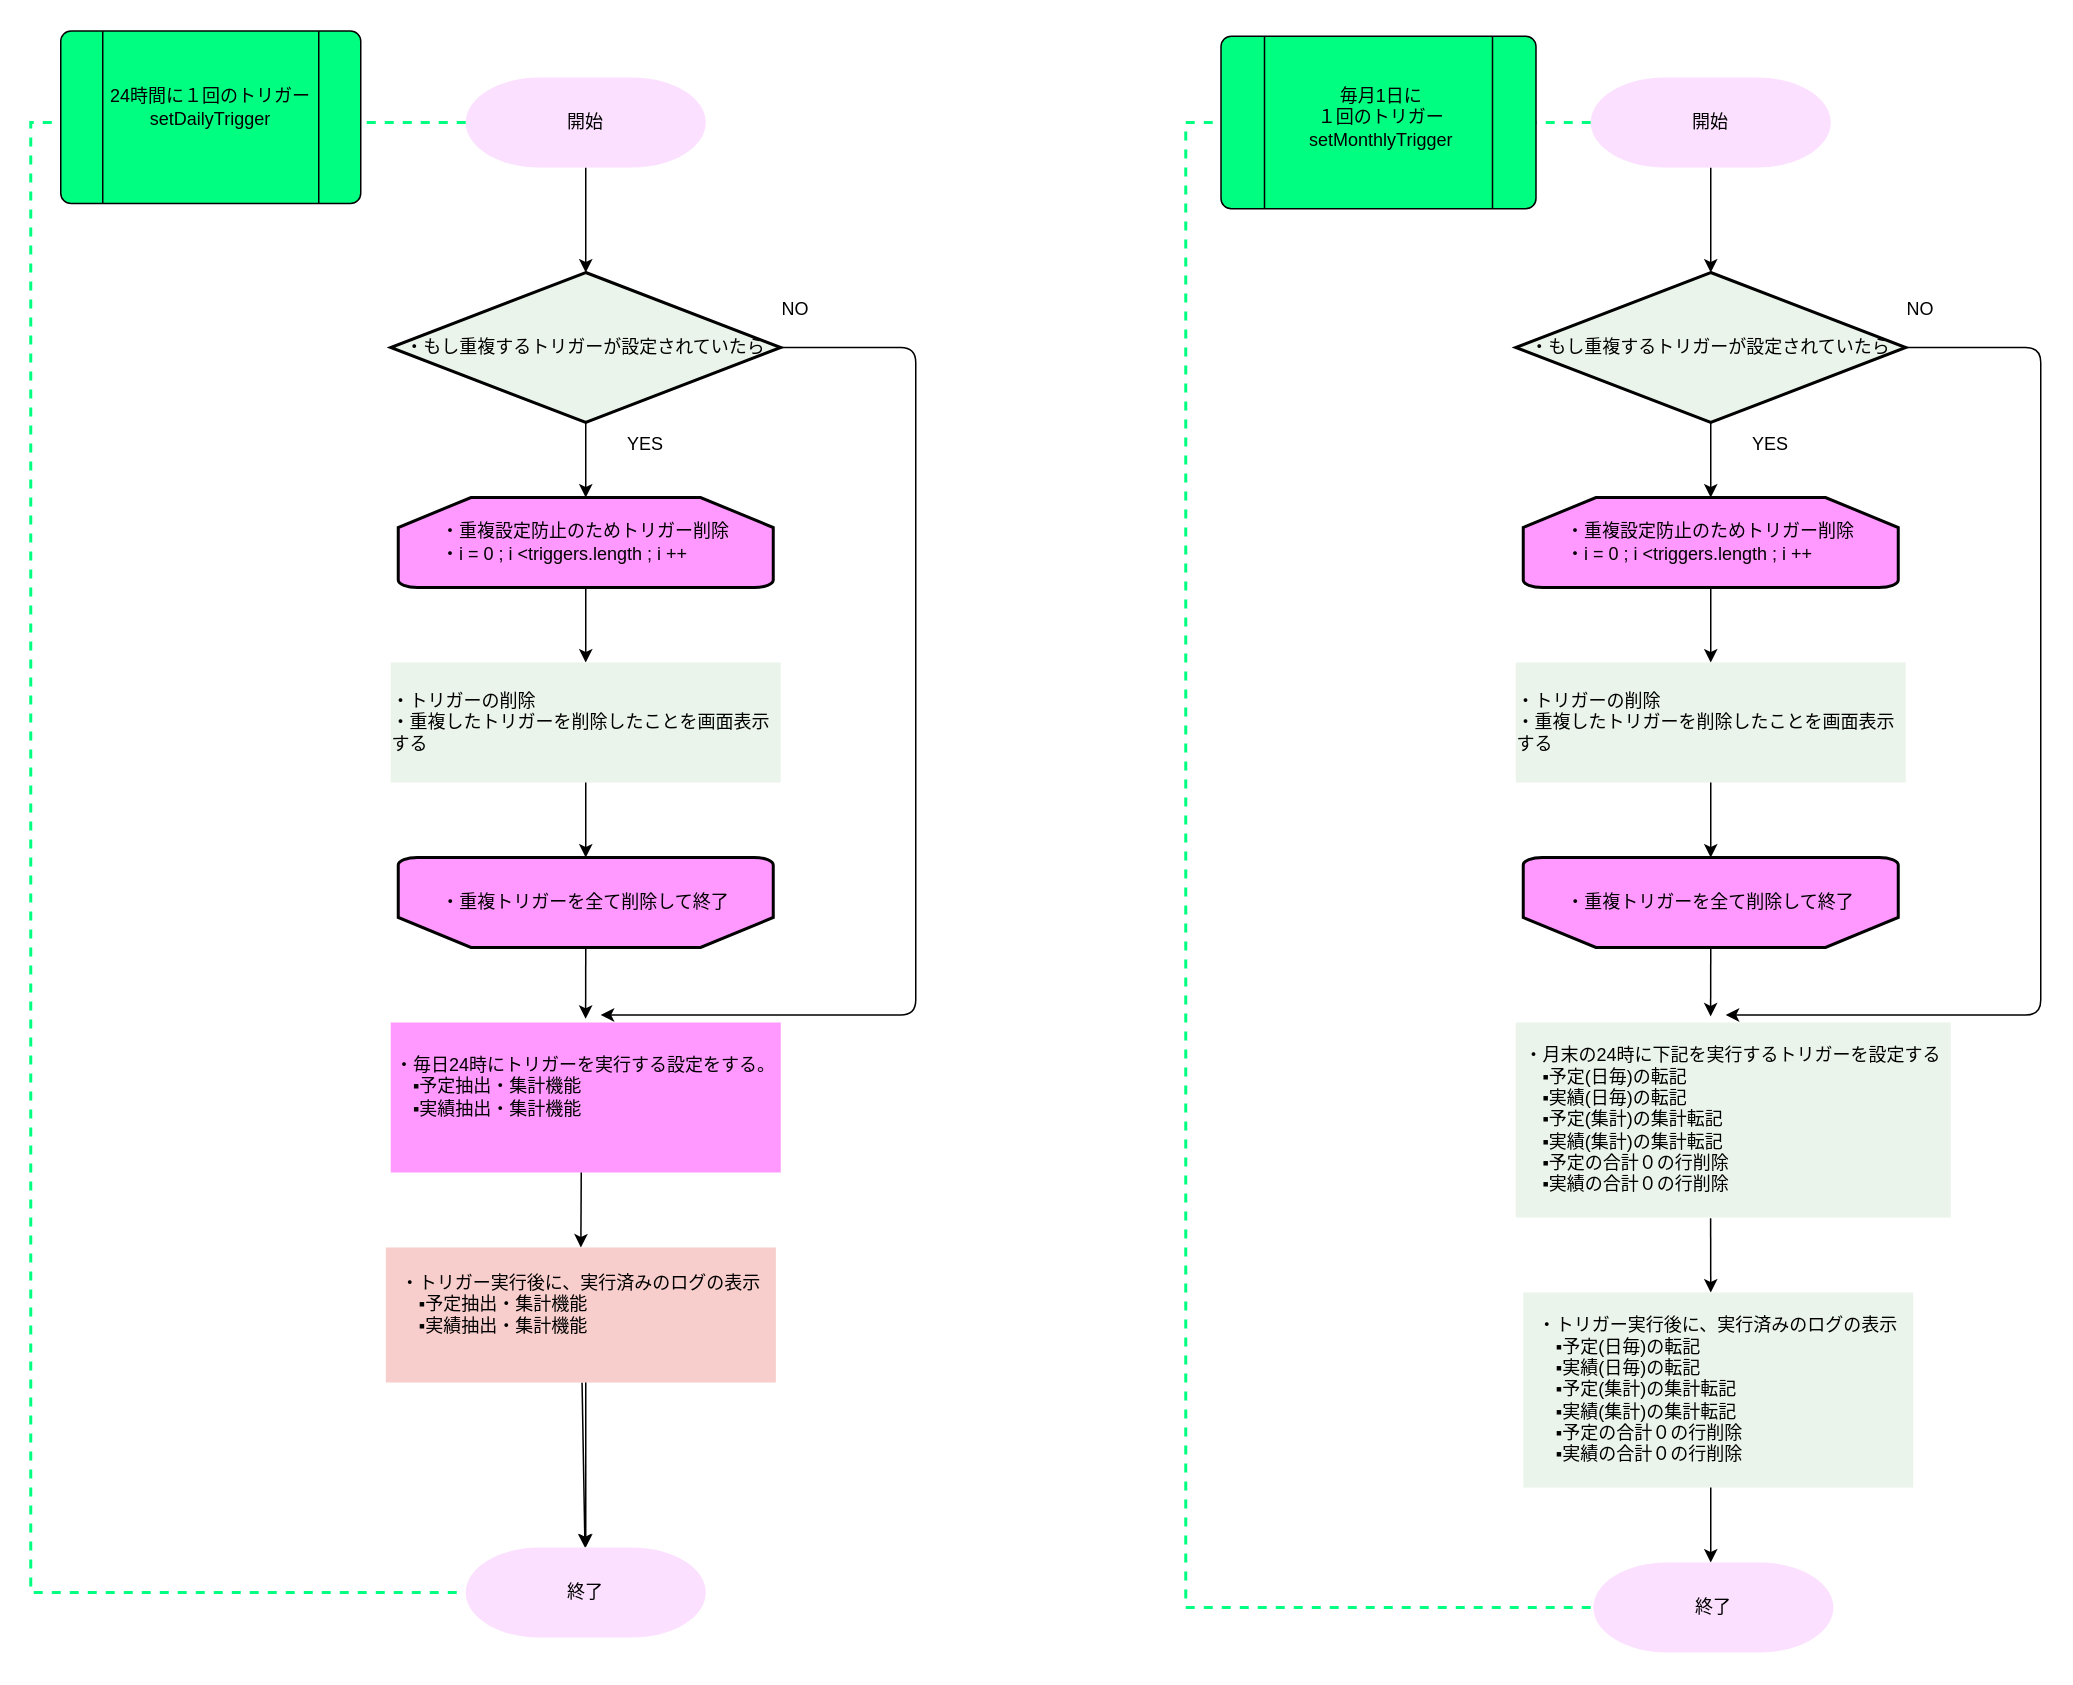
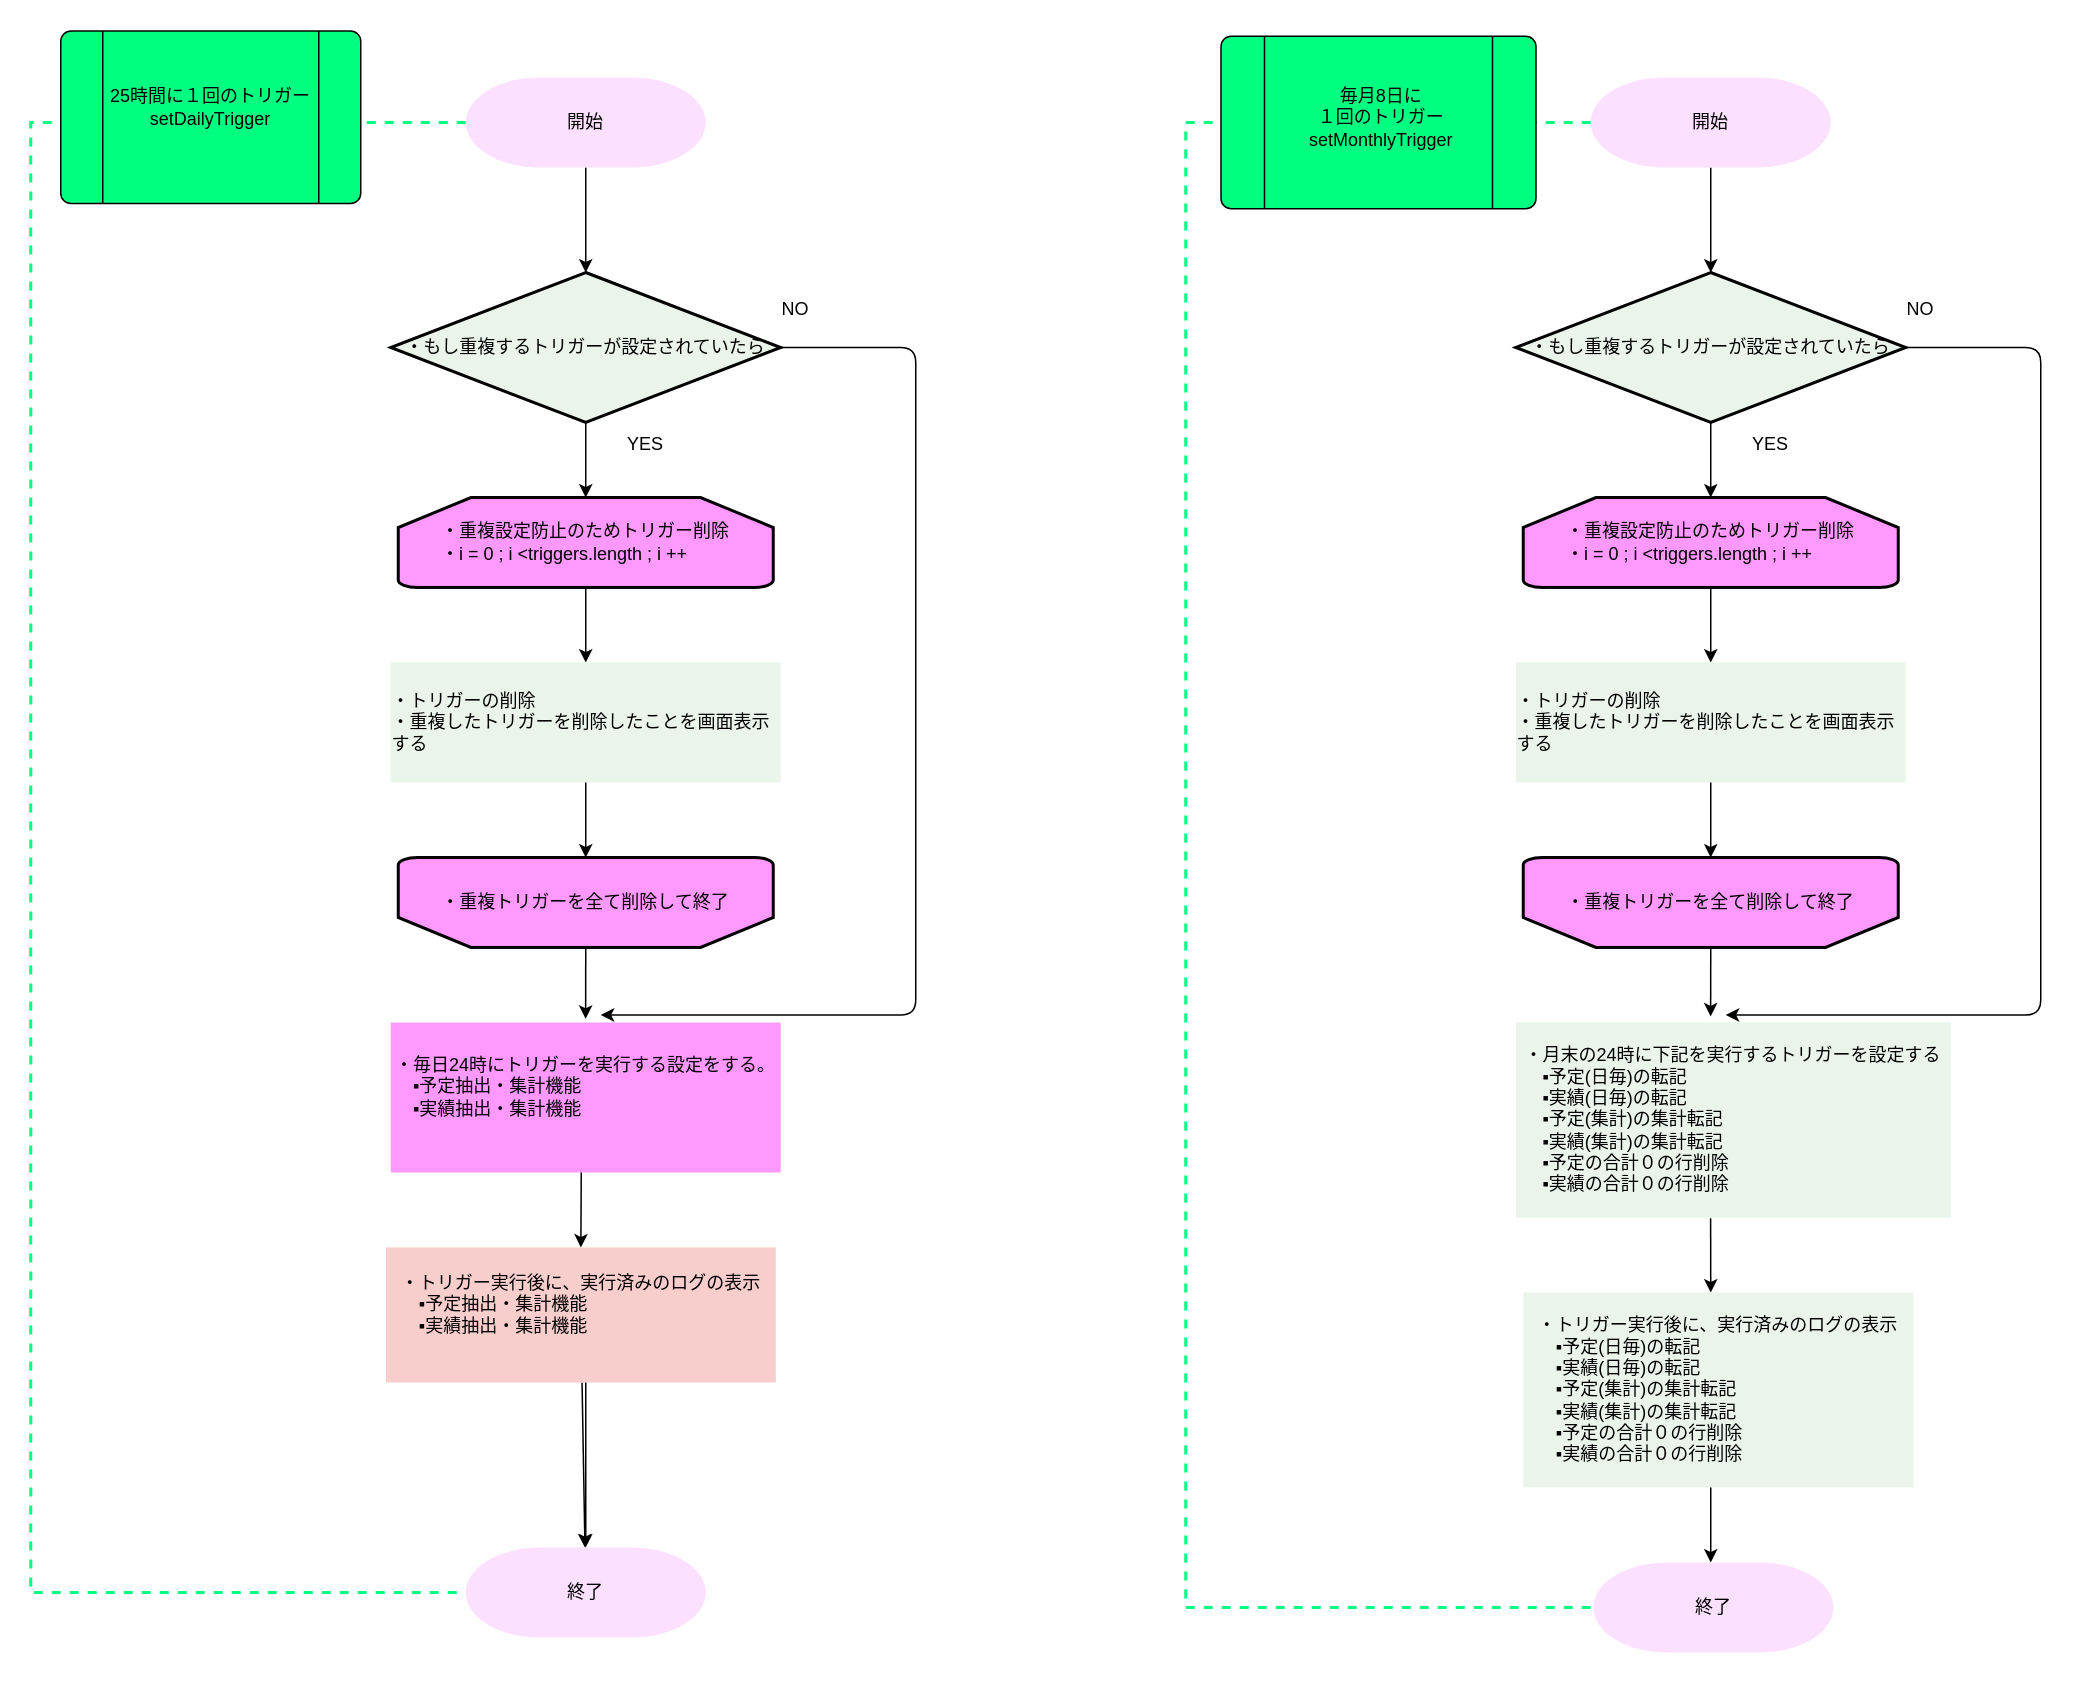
node "24時間に１回のトリガー setDailyTrigger": label "24時間に１回のトリガー setDailyTrigger" -> "25時間に１回のトリガー setDailyTrigger"
node "毎月1日に １回のトリガー setMonthlyTrigger": label "毎月1日に １回のトリガー setMonthlyTrigger" -> "毎月8日に １回のトリガー setMonthlyTrigger"
